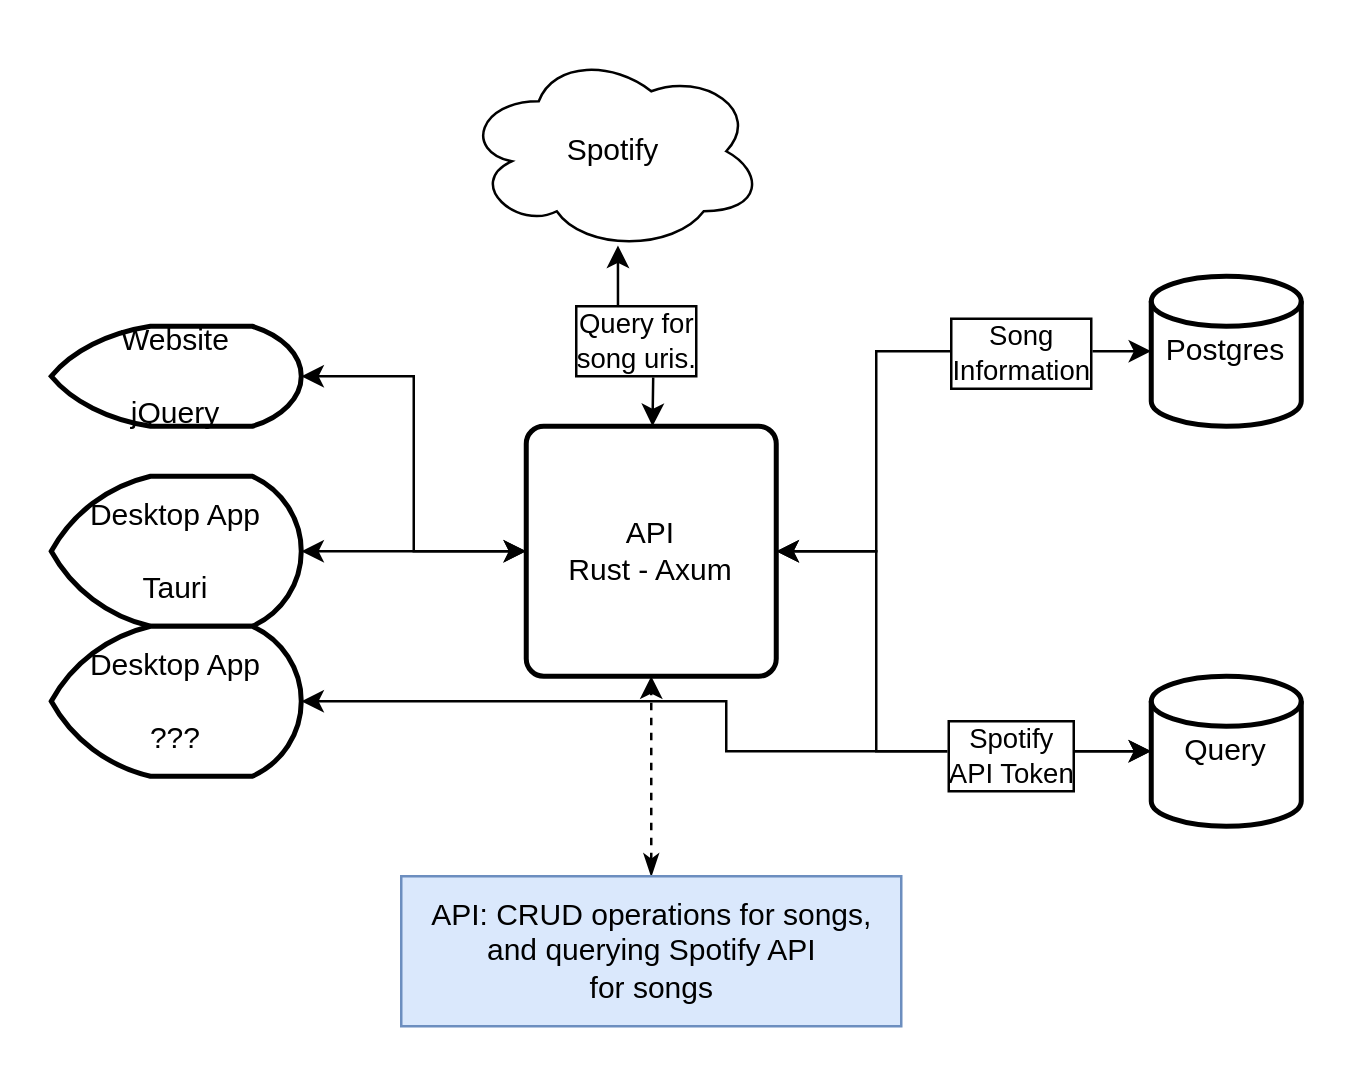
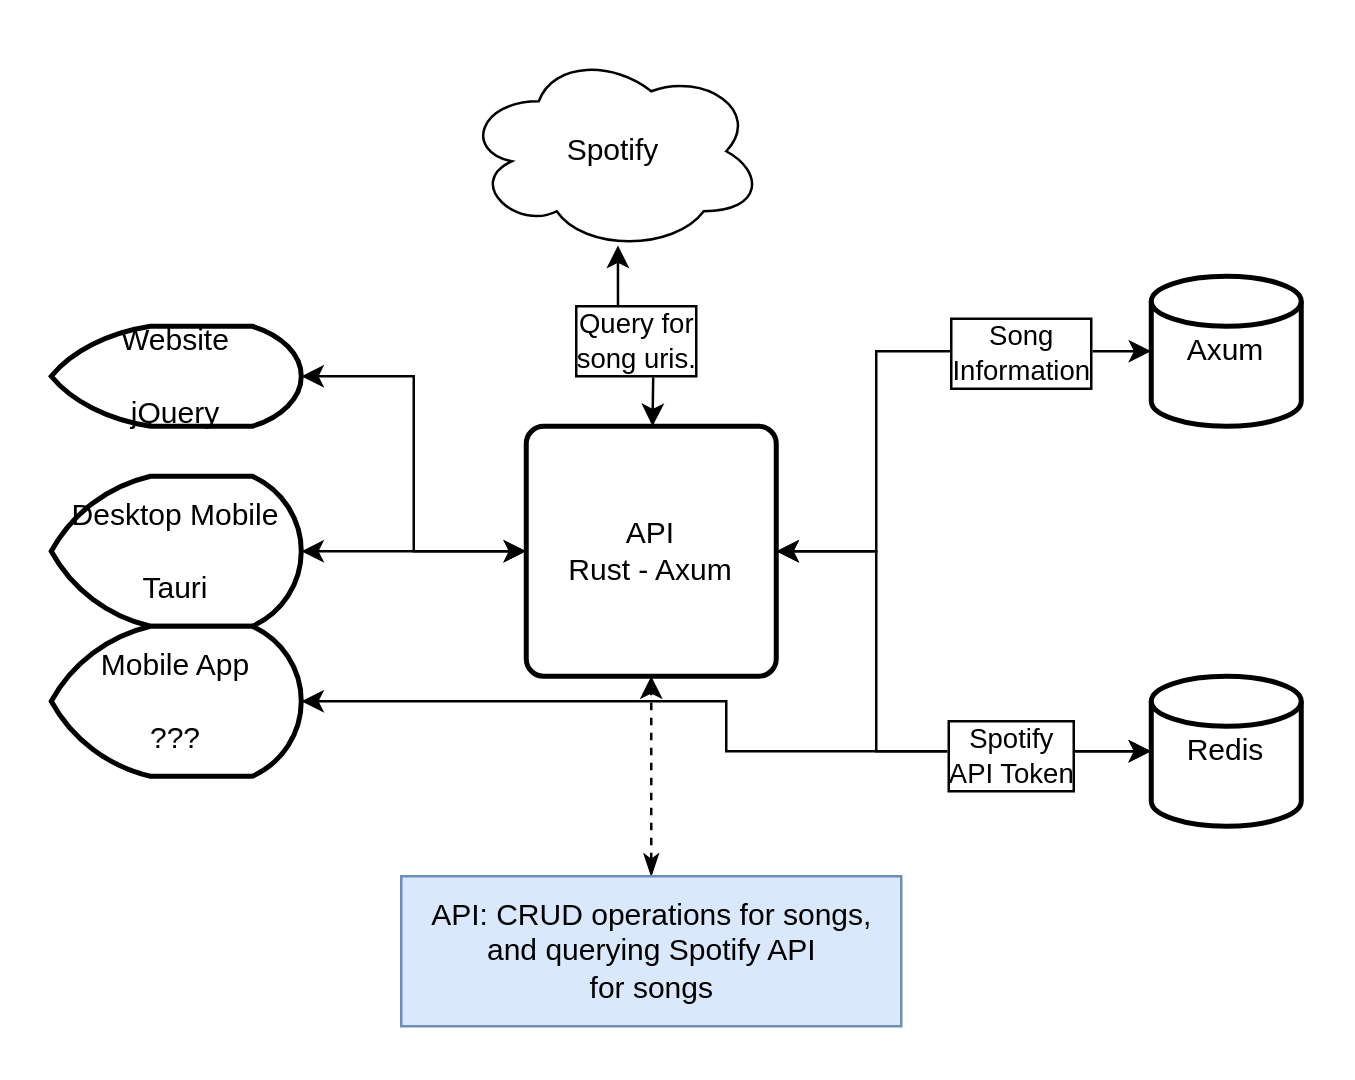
node "Postgres": label "Postgres" -> "Axum"
node "Desktop App Tauri": label "Desktop App Tauri" -> "Desktop Mobile Tauri"
node "Desktop App ???": label "Desktop App ???" -> "Mobile App ???"
node "Query": label "Query" -> "Redis"
